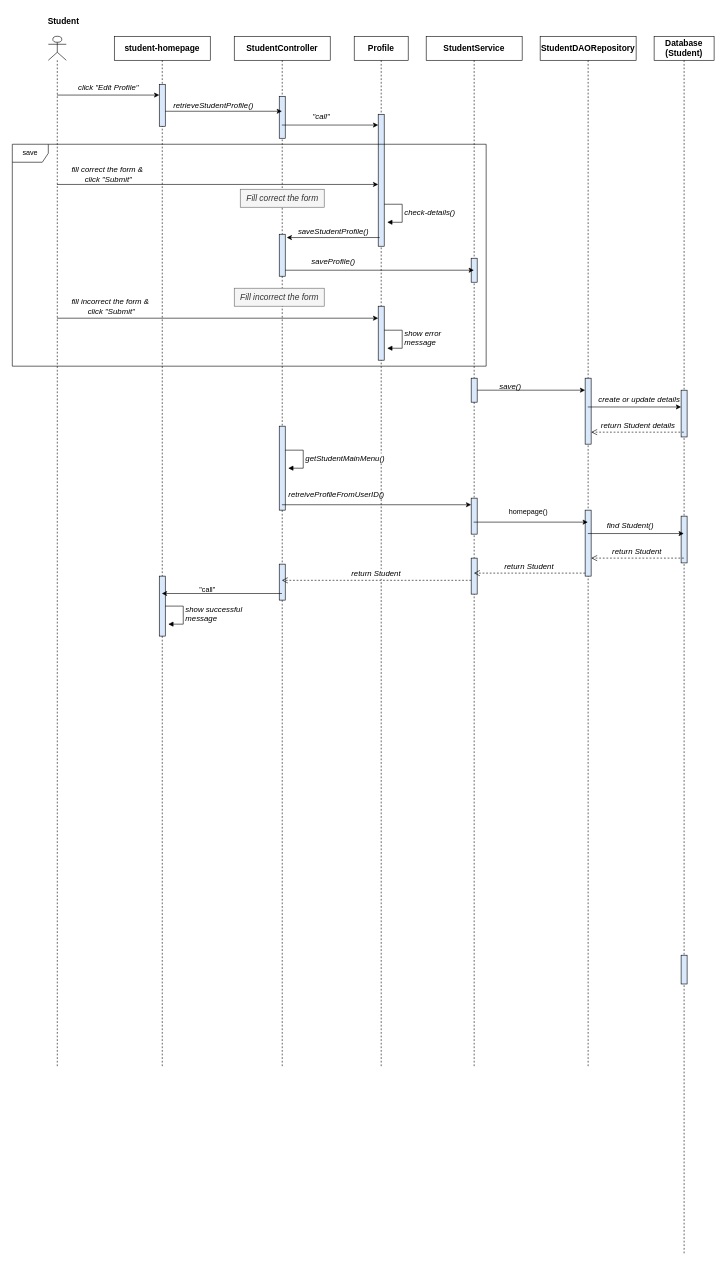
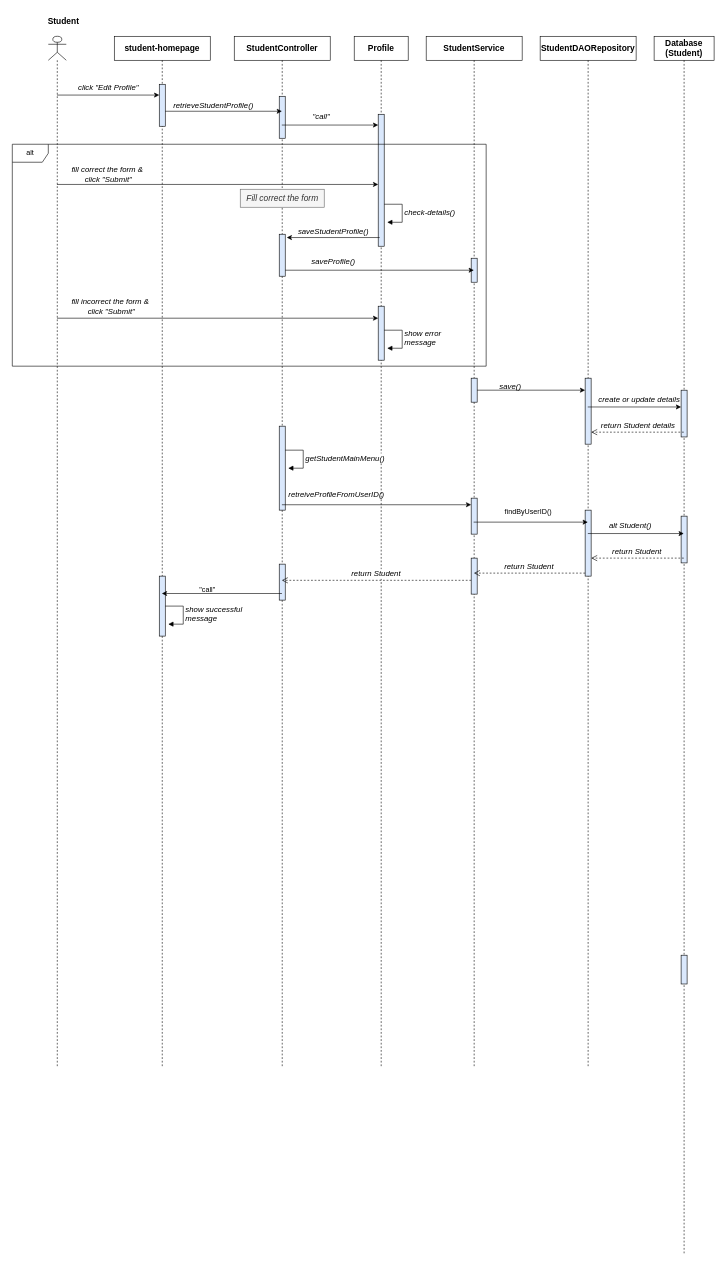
node "save": label "save" -> "alt"
node "Fill incorrect the form": removed
node "homepage()": label "homepage()" -> "findByUserID()"
node "find Student()": label "find Student()" -> "alt Student()"
